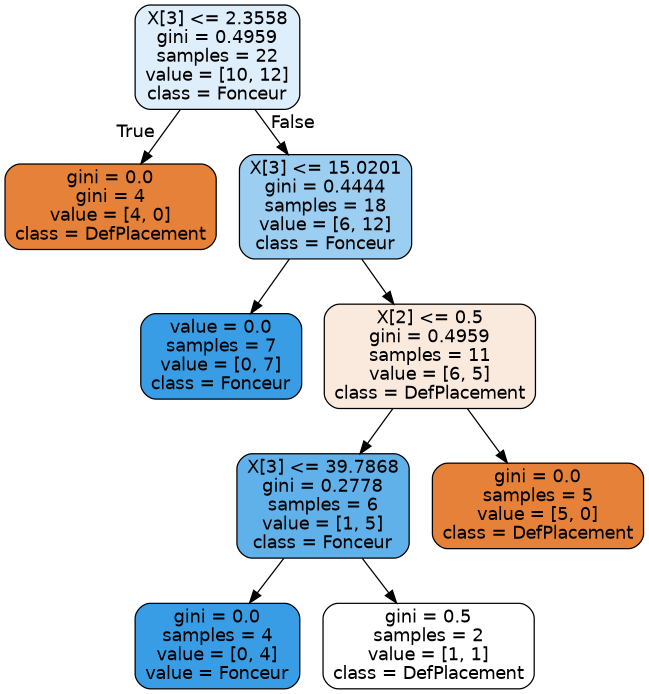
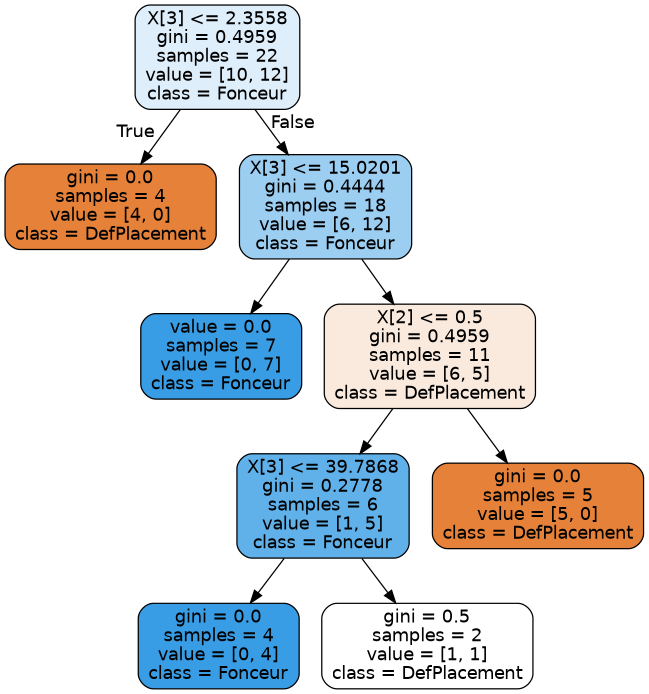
node "gini = 0.0 gini = 4 value = [4, 0] class = DefPlacement": label "gini = 0.0 gini = 4 value = [4, 0] class = DefPlacement" -> "gini = 0.0 samples = 4 value = [4, 0] class = DefPlacement"
node "gini = 0.0 samples = 4 value = [0, 4] value = Fonceur": label "gini = 0.0 samples = 4 value = [0, 4] value = Fonceur" -> "gini = 0.0 samples = 4 value = [0, 4] class = Fonceur"
